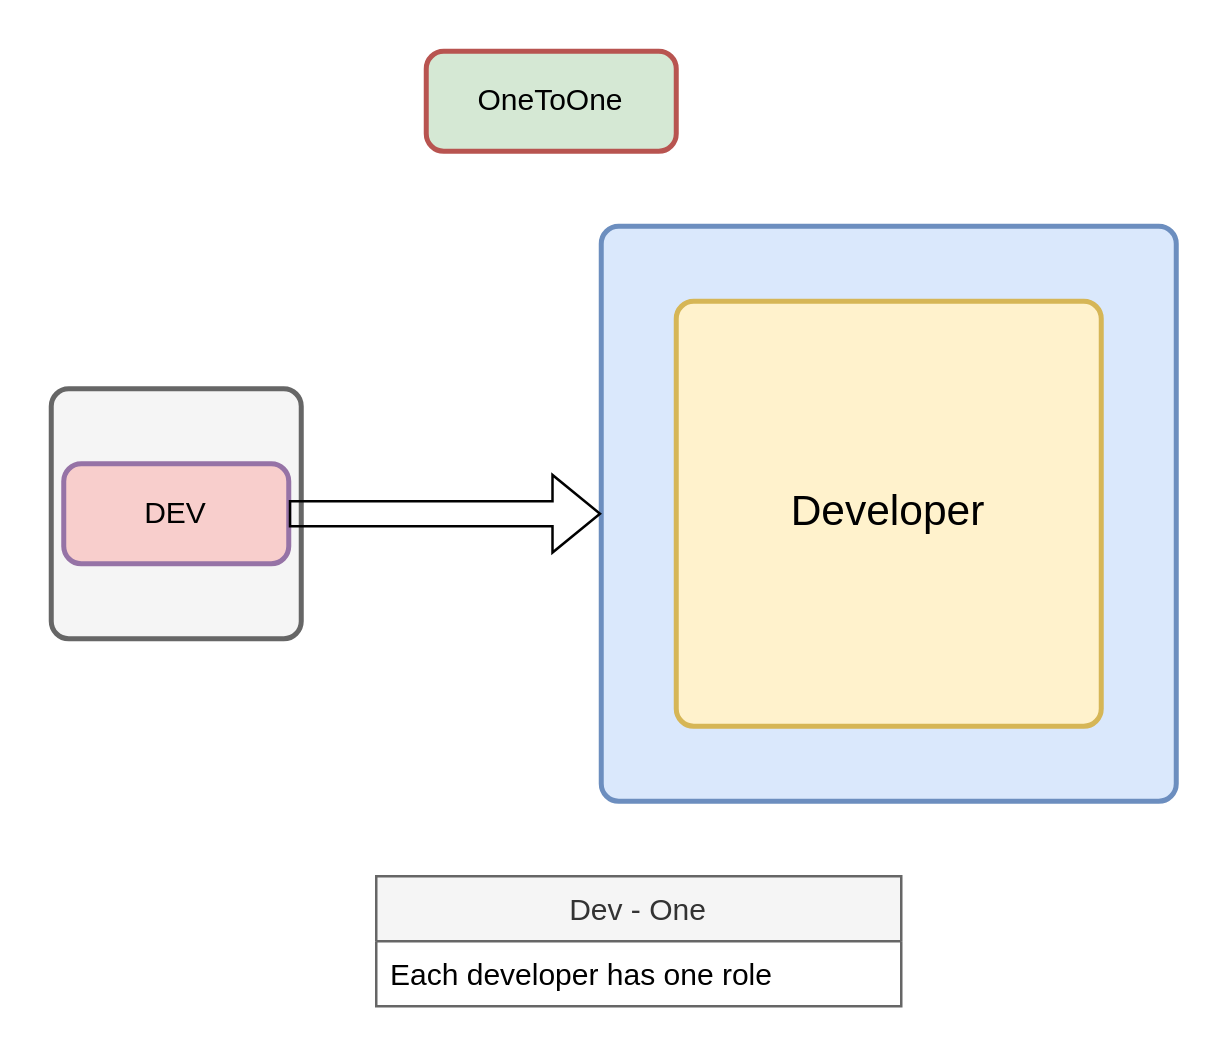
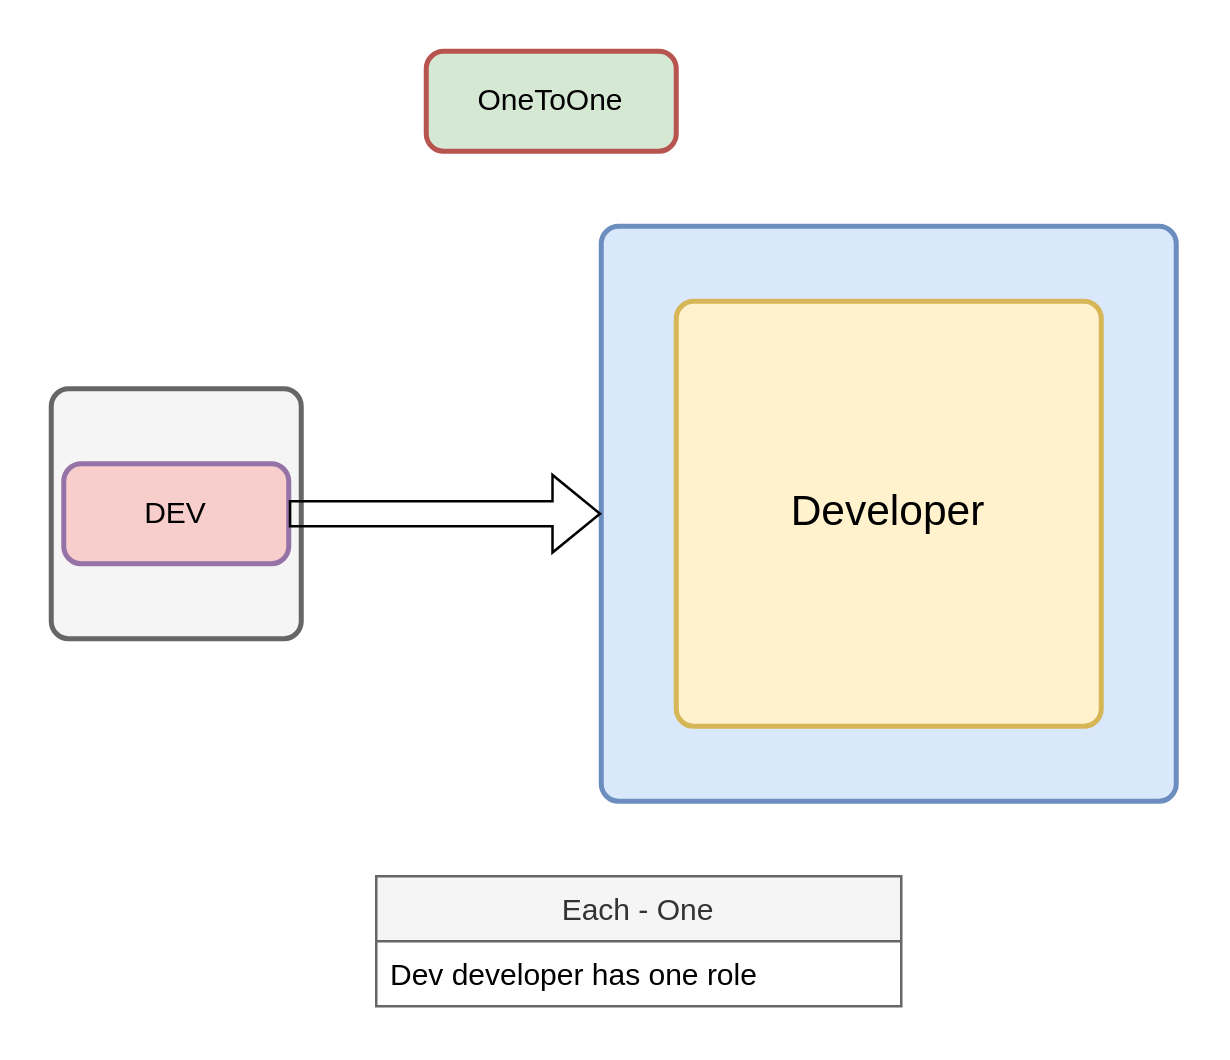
node "Dev - One": label "Dev - One" -> "Each - One"
node "Each developer has one role": label "Each developer has one role" -> "Dev developer has one role"
